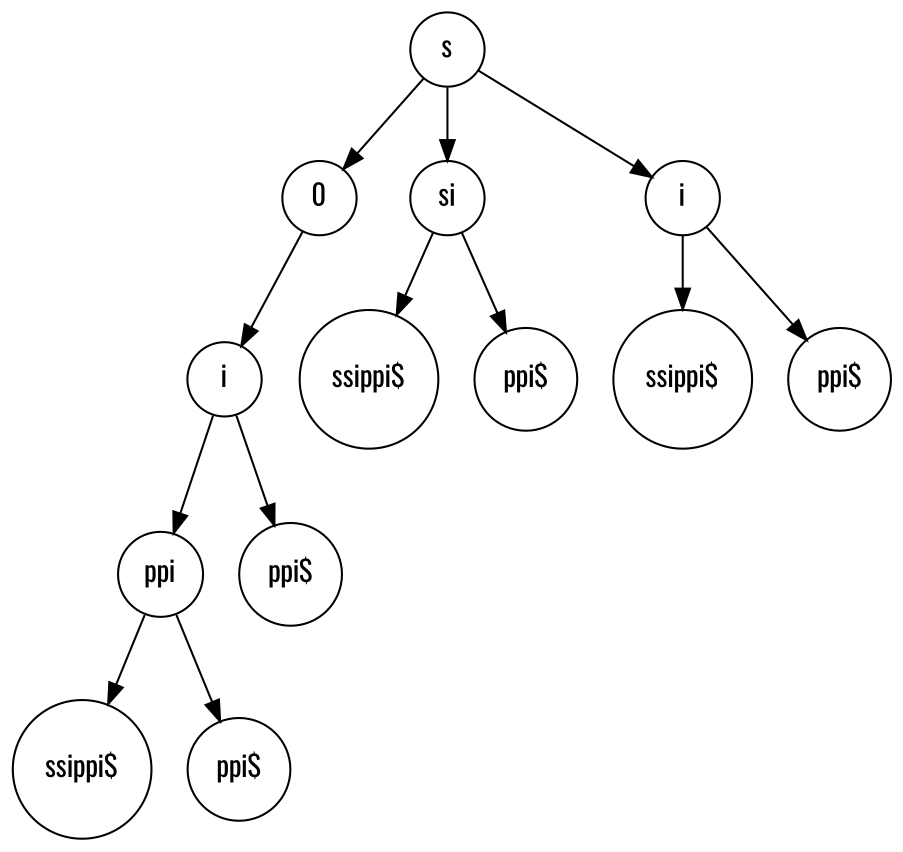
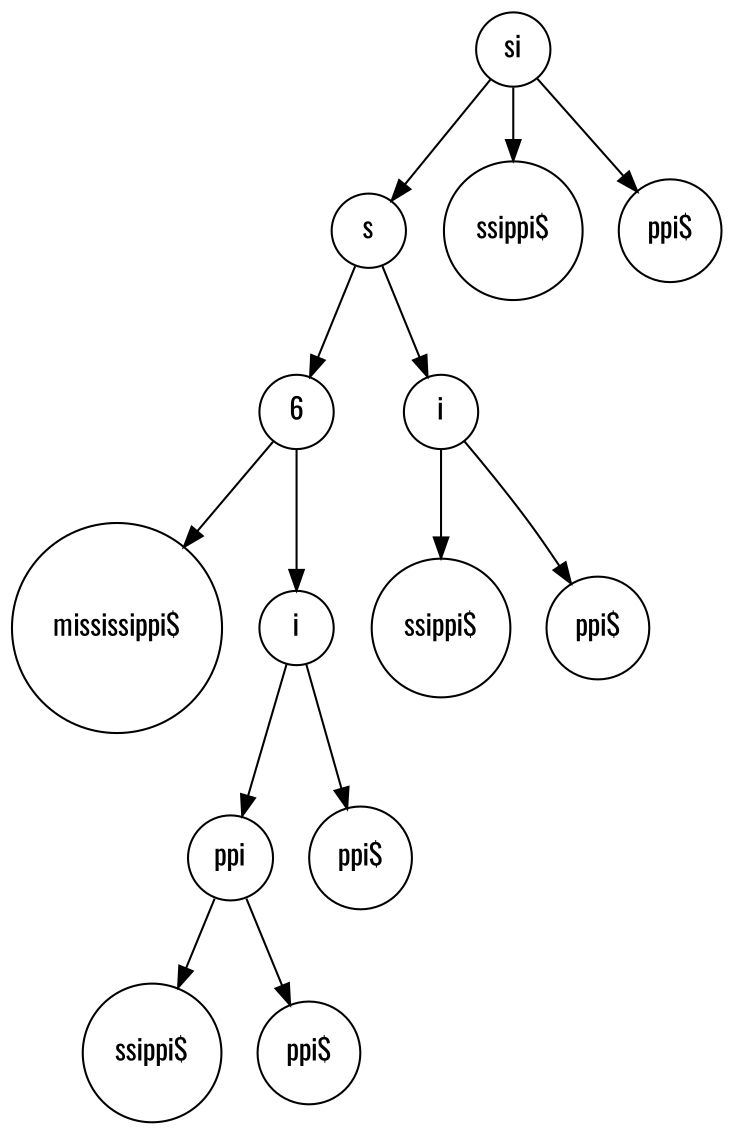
edge "s" -> "si": reversed
node "0": label "0" -> "6"
node "mississippi$": added
